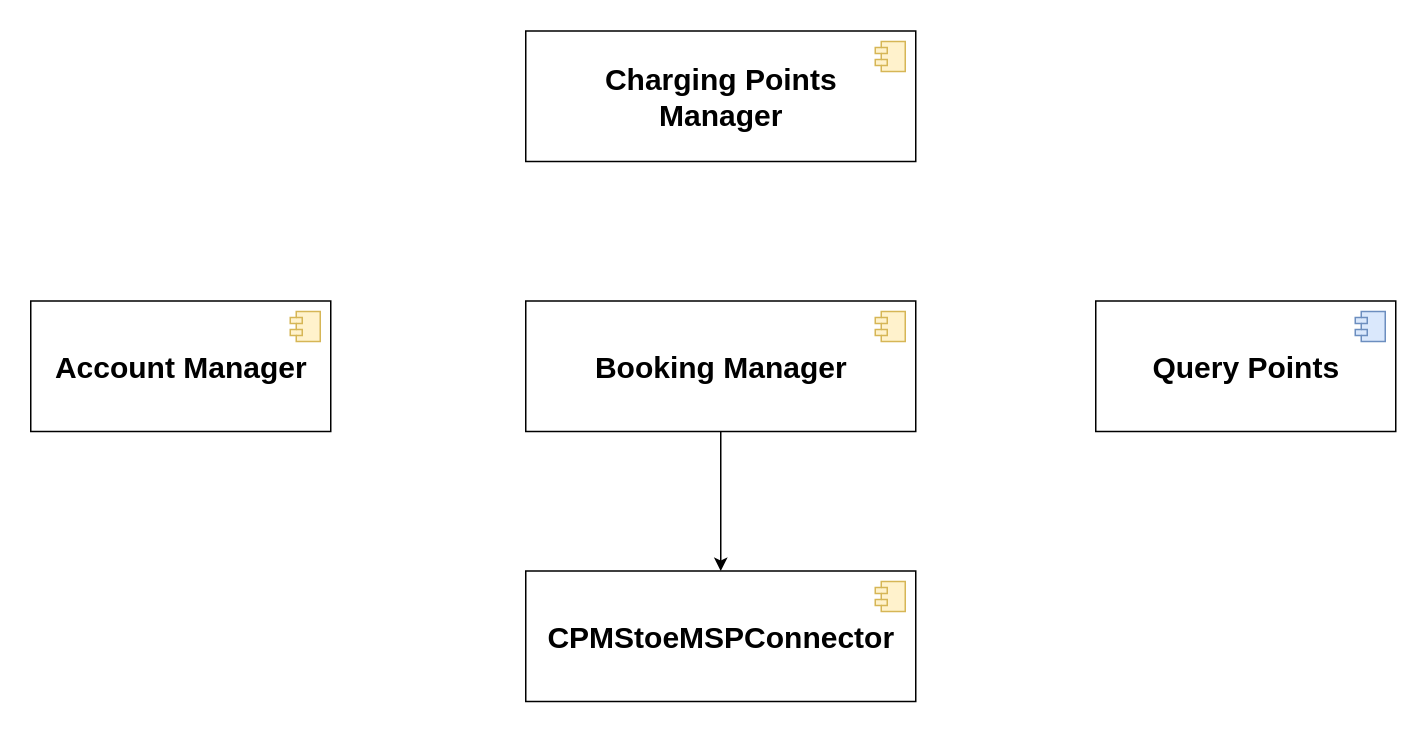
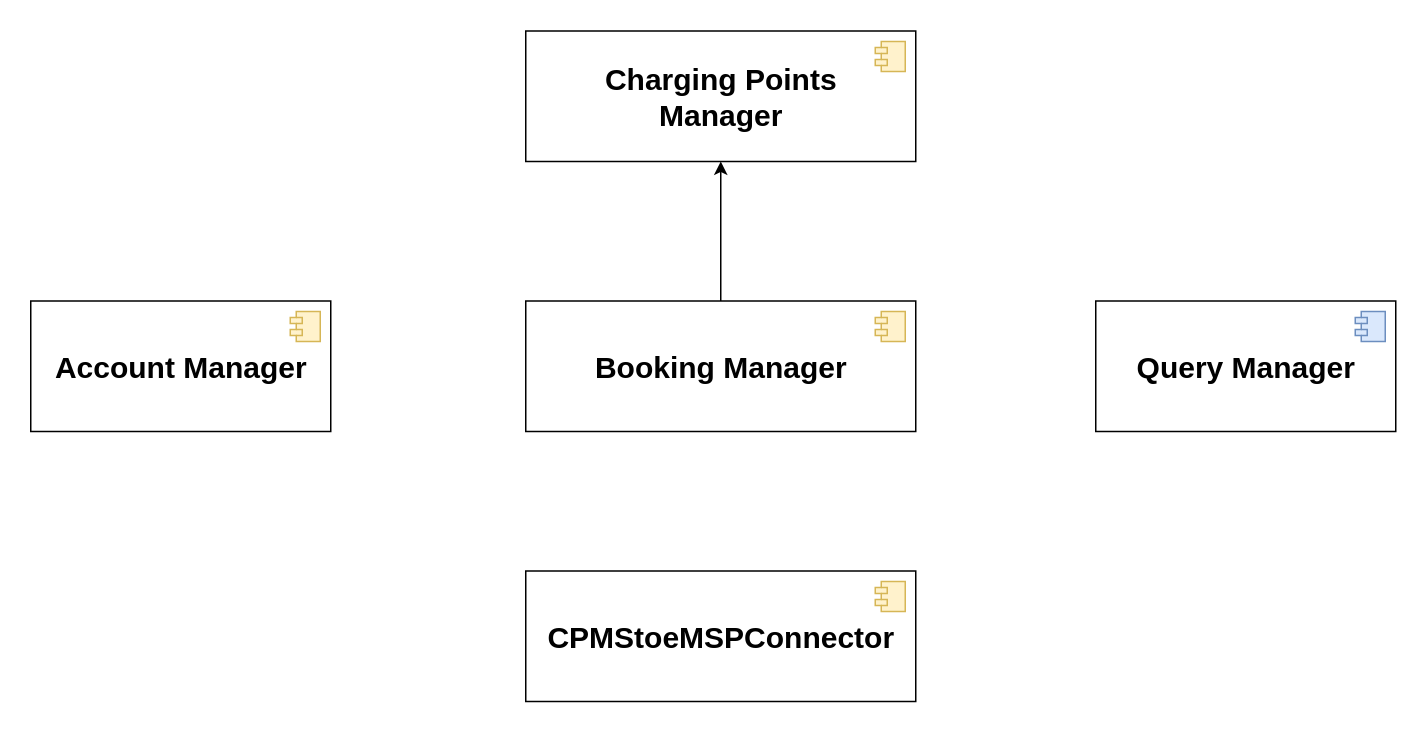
edge "Booking Manager" -> "Charging Points Manager": added
node "Query Points": label "Query Points" -> "Query Manager"
edge "Booking Manager" -> "CPMStoeMSPConnector": removed
